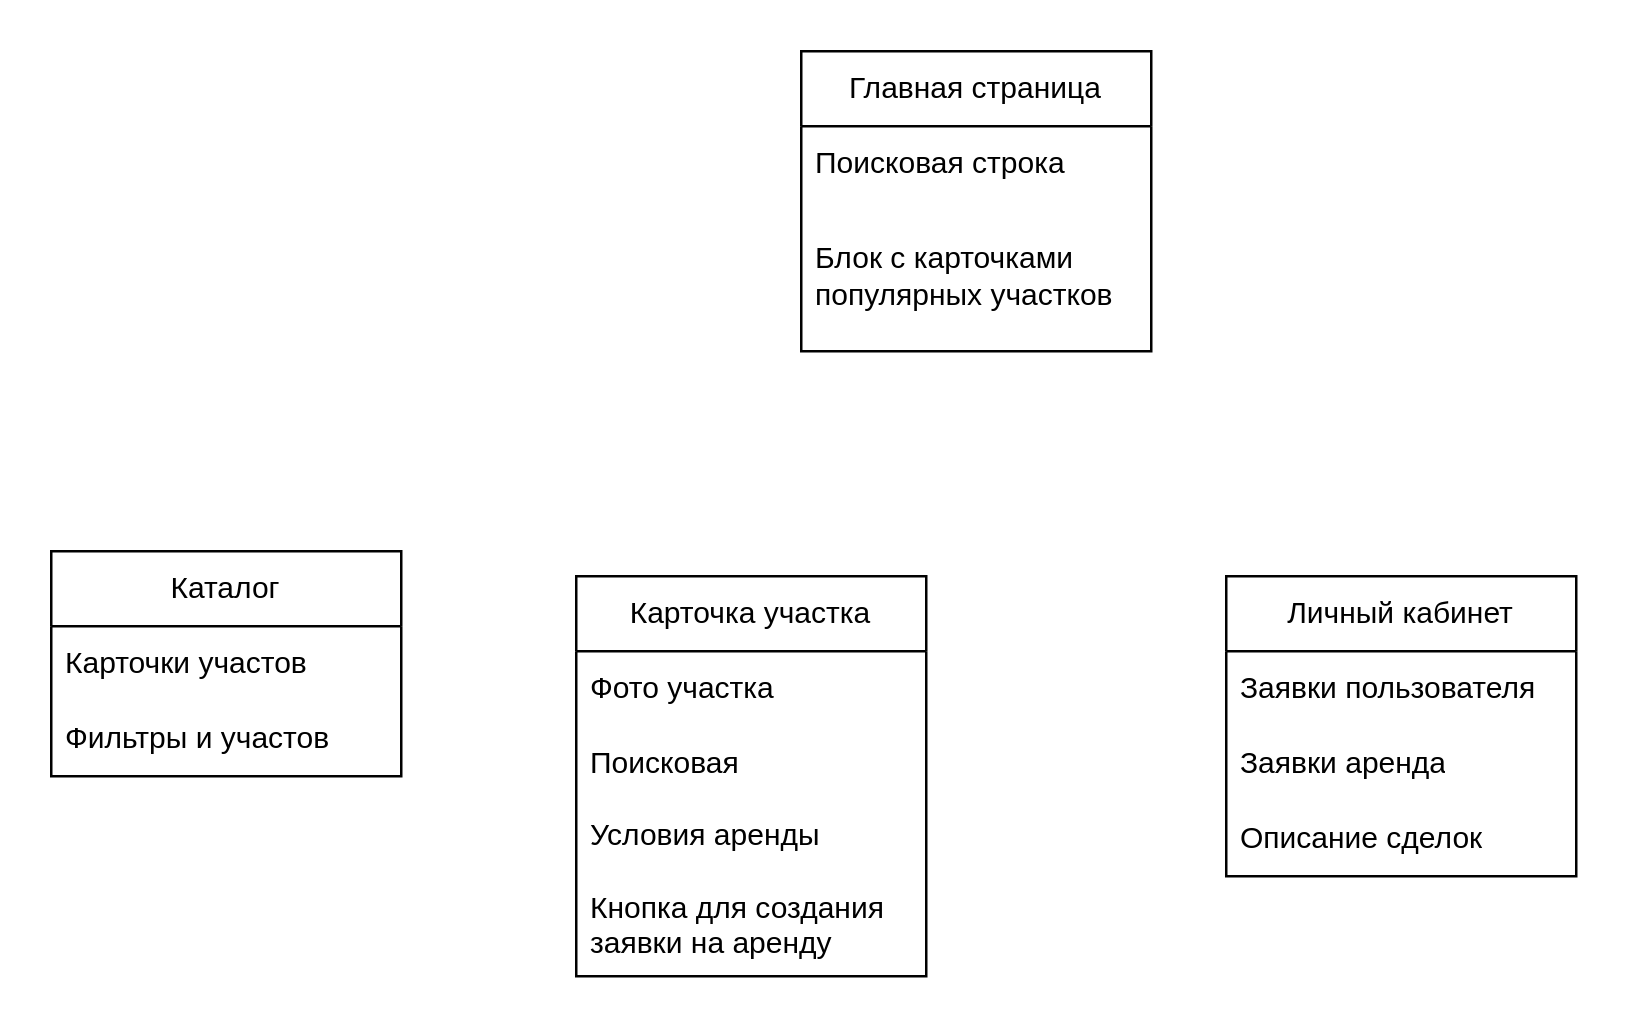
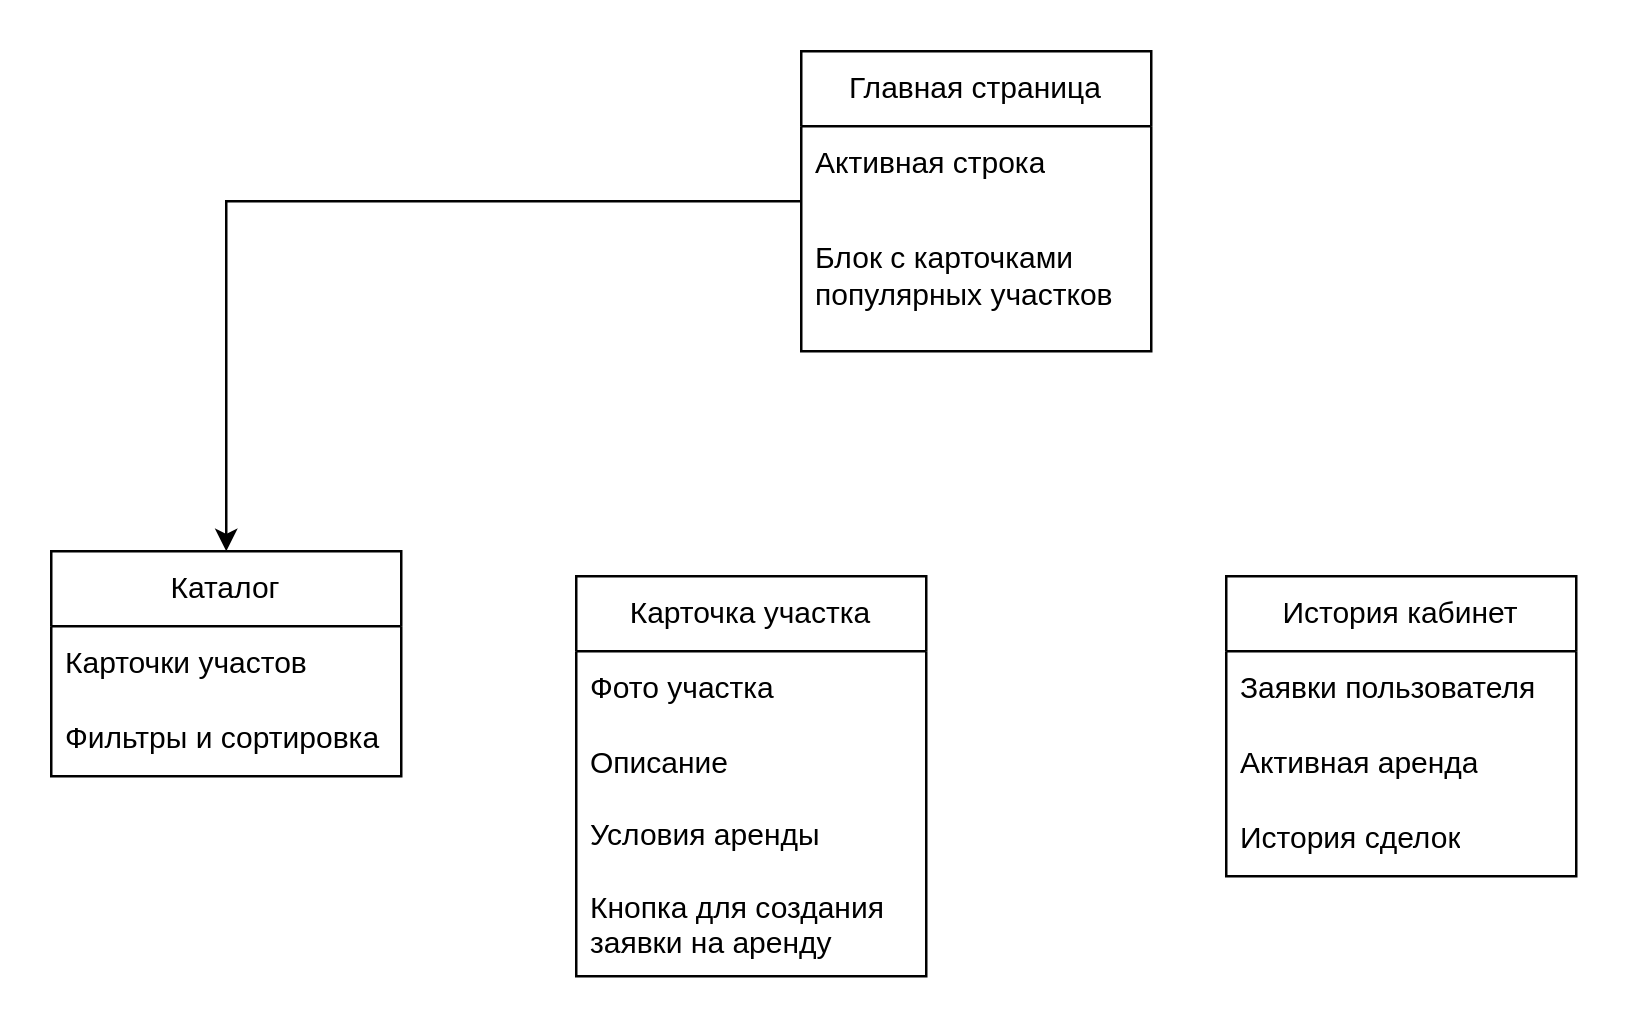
node "Поисковая строка": label "Поисковая строка" -> "Активная строка"
edge "Главная страница" -> "Каталог": added
node "Личный кабинет": label "Личный кабинет" -> "История кабинет"
node "Фильтры и участов": label "Фильтры и участов" -> "Фильтры и сортировка"
node "Поисковая": label "Поисковая" -> "Описание"
node "Заявки аренда": label "Заявки аренда" -> "Активная аренда"
node "Описание сделок": label "Описание сделок" -> "История сделок"
